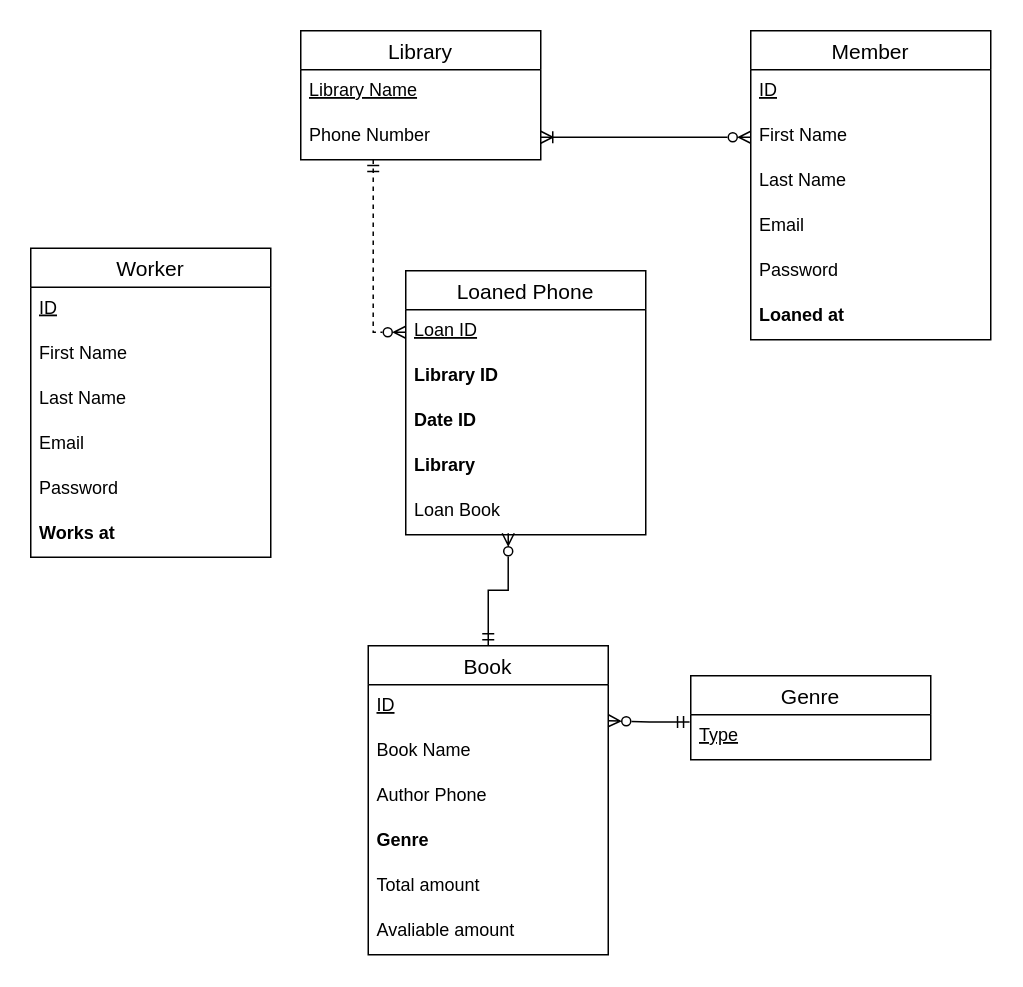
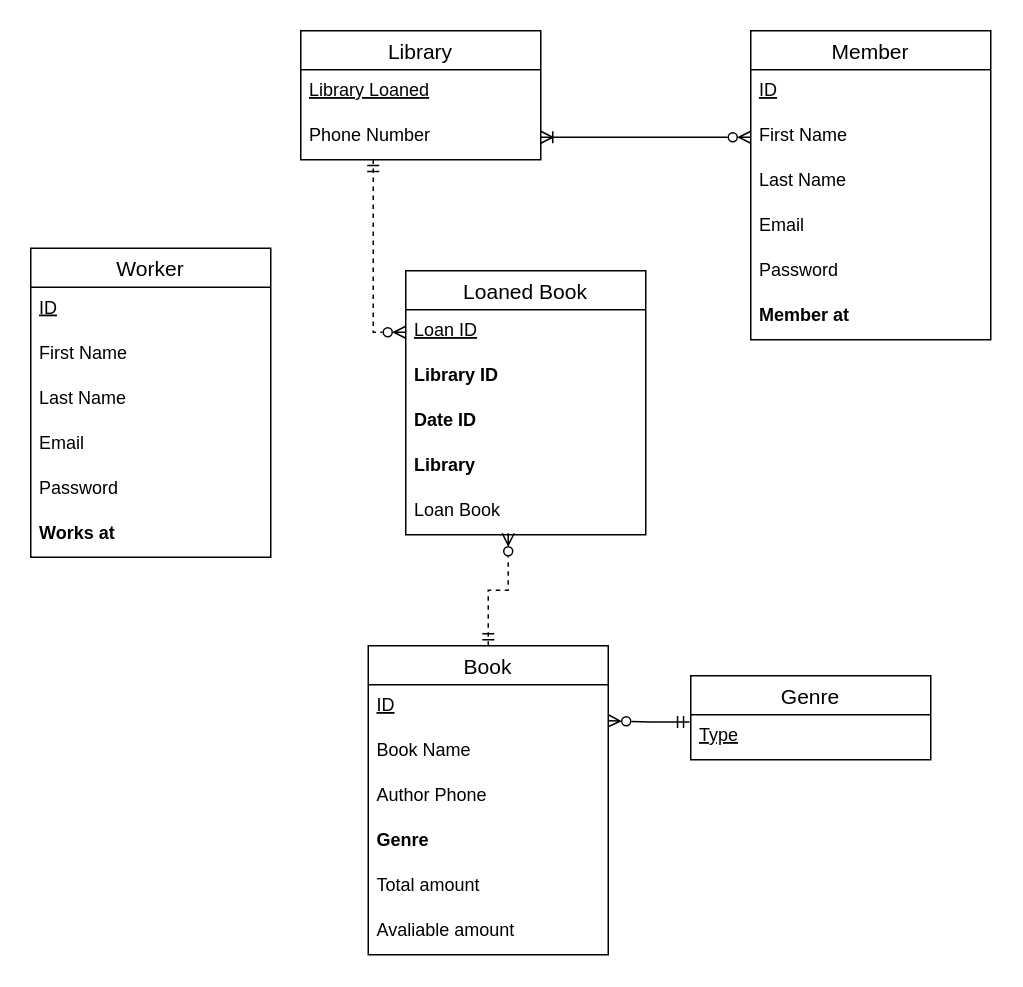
node "Library Name": label "Library Name" -> "Library Loaned"
node "Loaned Phone": label "Loaned Phone" -> "Loaned Book"
node "Loaned at": label "Loaned at" -> "Member at"
edge "Loan Book" -- "Book": style solid -> dashed
